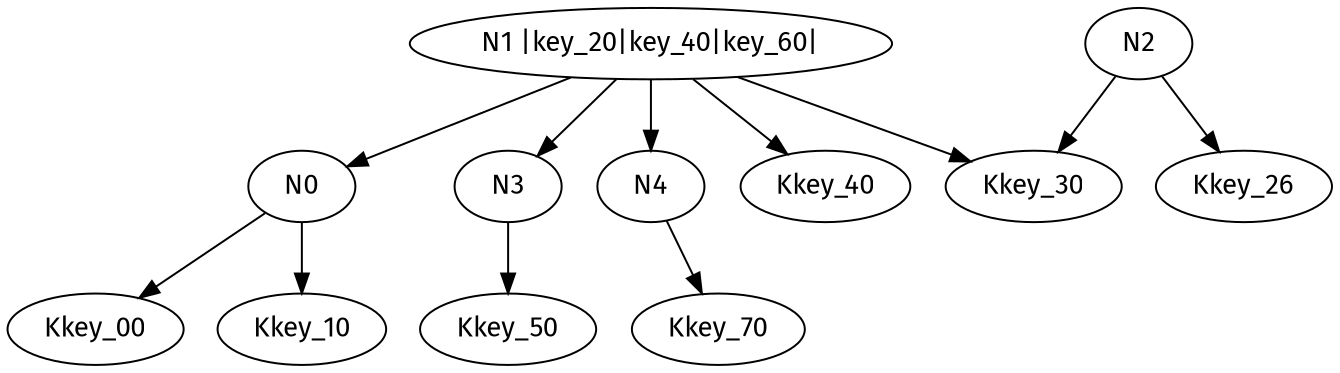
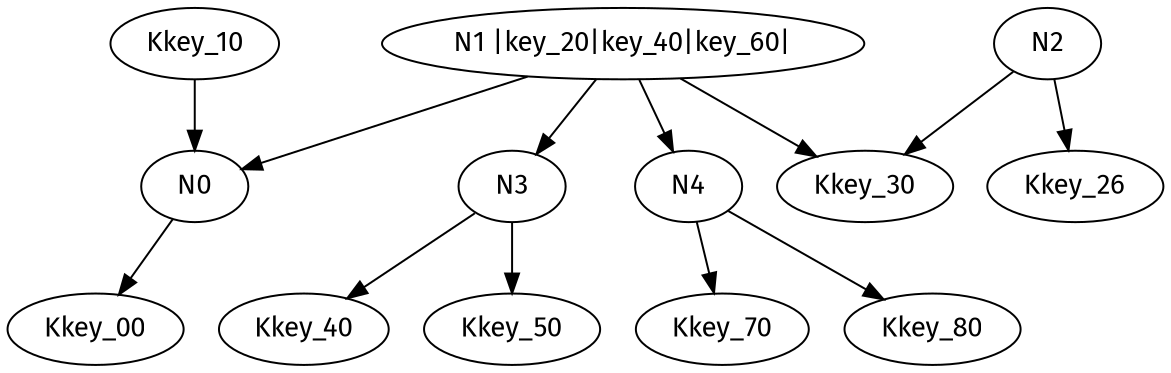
edge "N1 |key_20|key_40|key_60|" -> "Kkey_40": now "N3" -> "Kkey_40"
edge "N0" -> "Kkey_10": reversed
node "Kkey_80": added
